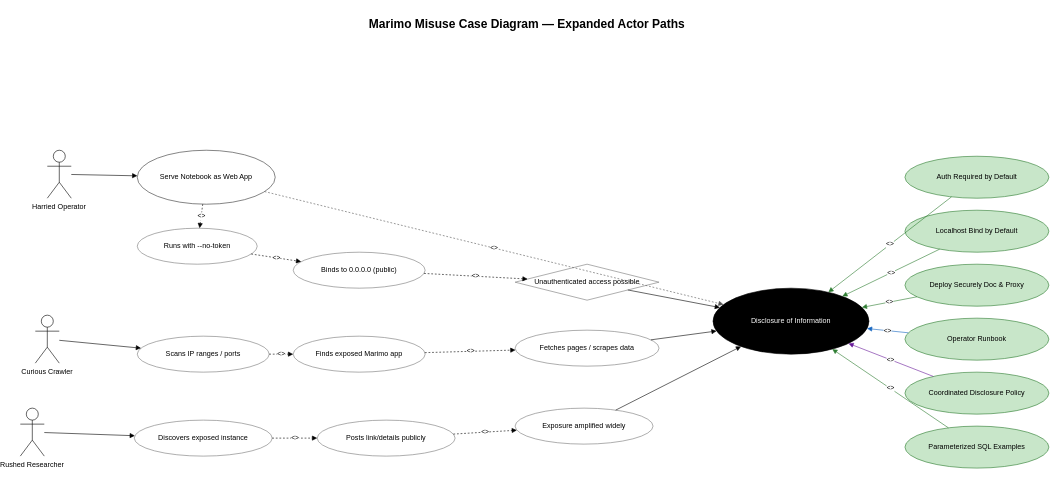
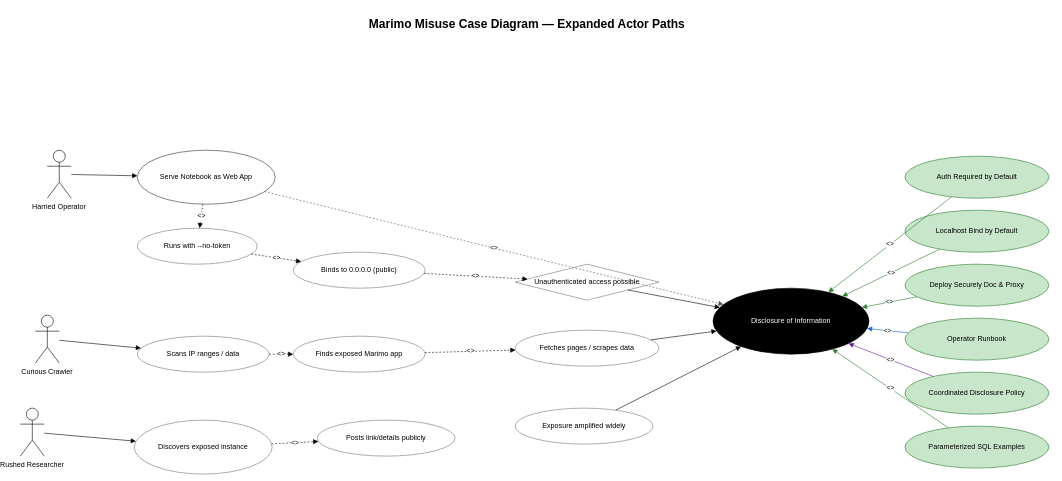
node "Scans IP ranges / ports": label "Scans IP ranges / ports" -> "Scans IP ranges / data"
edge "Posts link/details publicly" -> "Exposure amplified widely": removed, label ">"
node "Discovers exposed instance": size 138x36 -> 138x54
